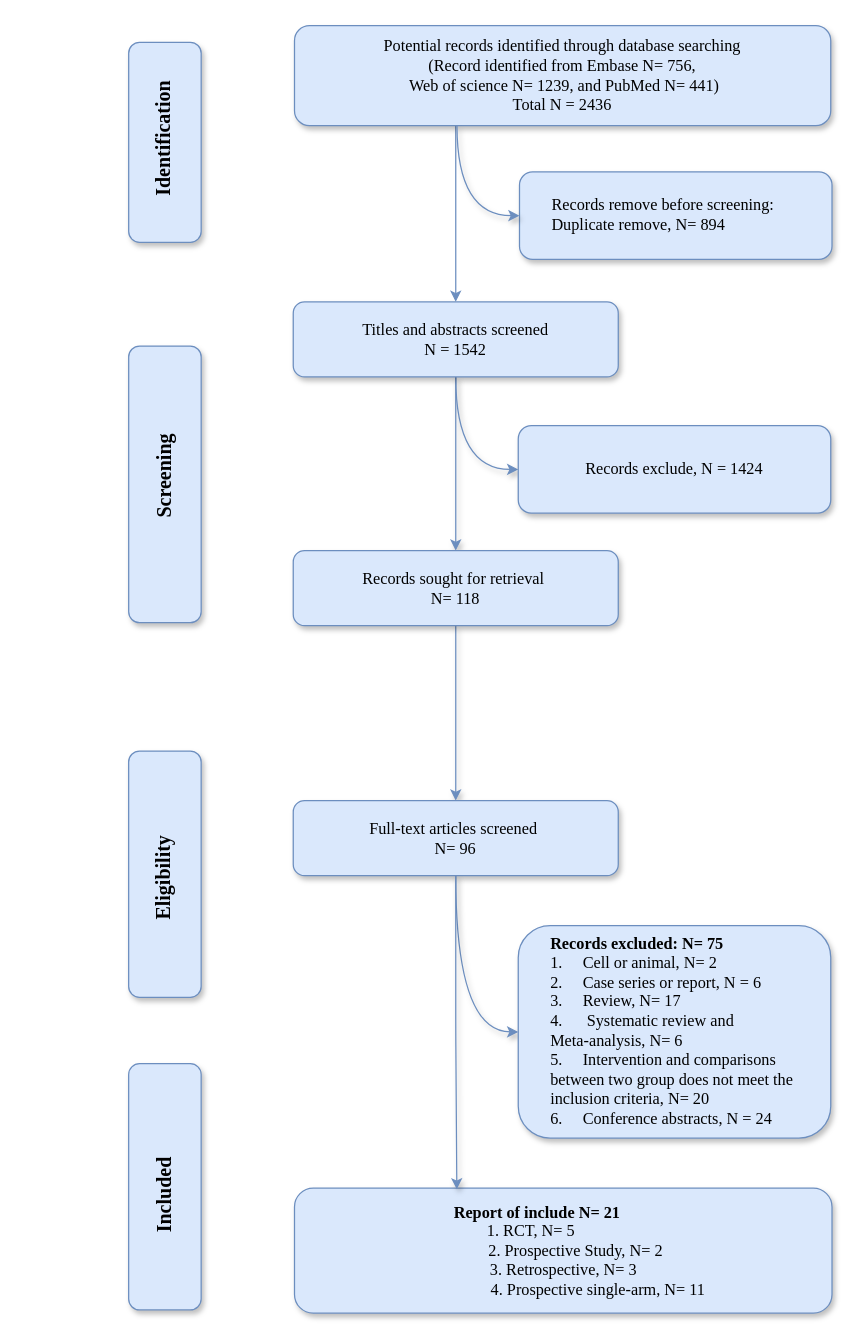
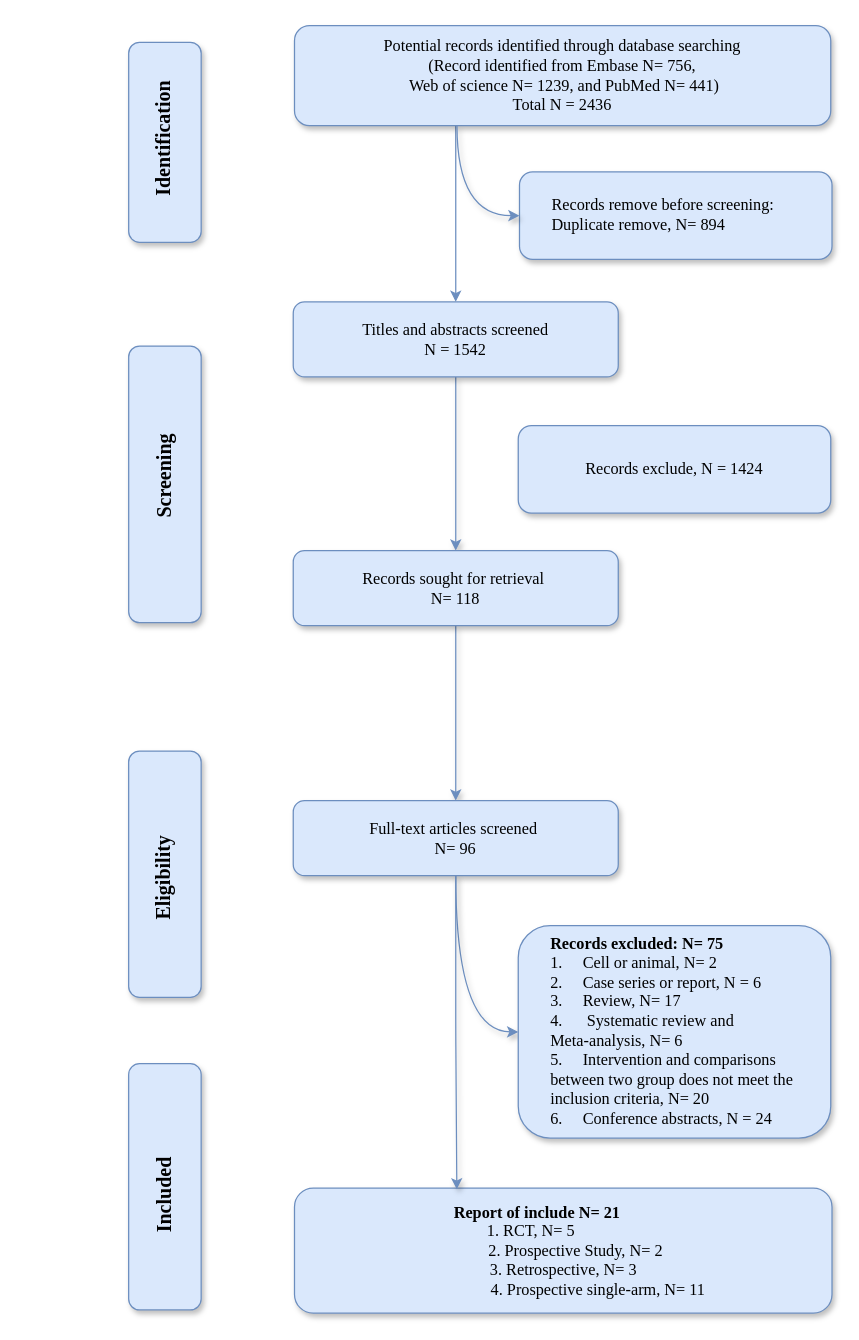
edge "Titles and abstracts screened N = 1542" -> "Records exclude, N = 1424": removed
